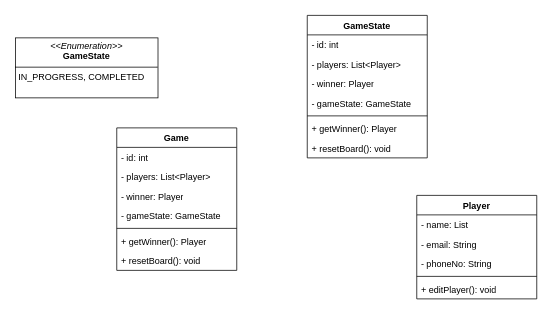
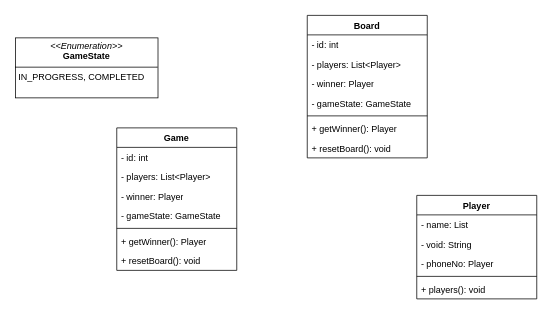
node "GameState": label "GameState" -> "Board"
node "- email: String": label "- email: String" -> "- void: String"
node "- phoneNo: String": label "- phoneNo: String" -> "- phoneNo: Player"
node "+ editPlayer(): void": label "+ editPlayer(): void" -> "+ players(): void"
